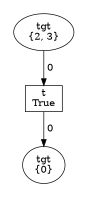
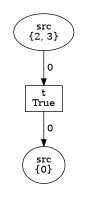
node "tgt {2, 3}": label "tgt {2, 3}" -> "src {2, 3}"
node "tgt {0}": label "tgt {0}" -> "src {0}"
